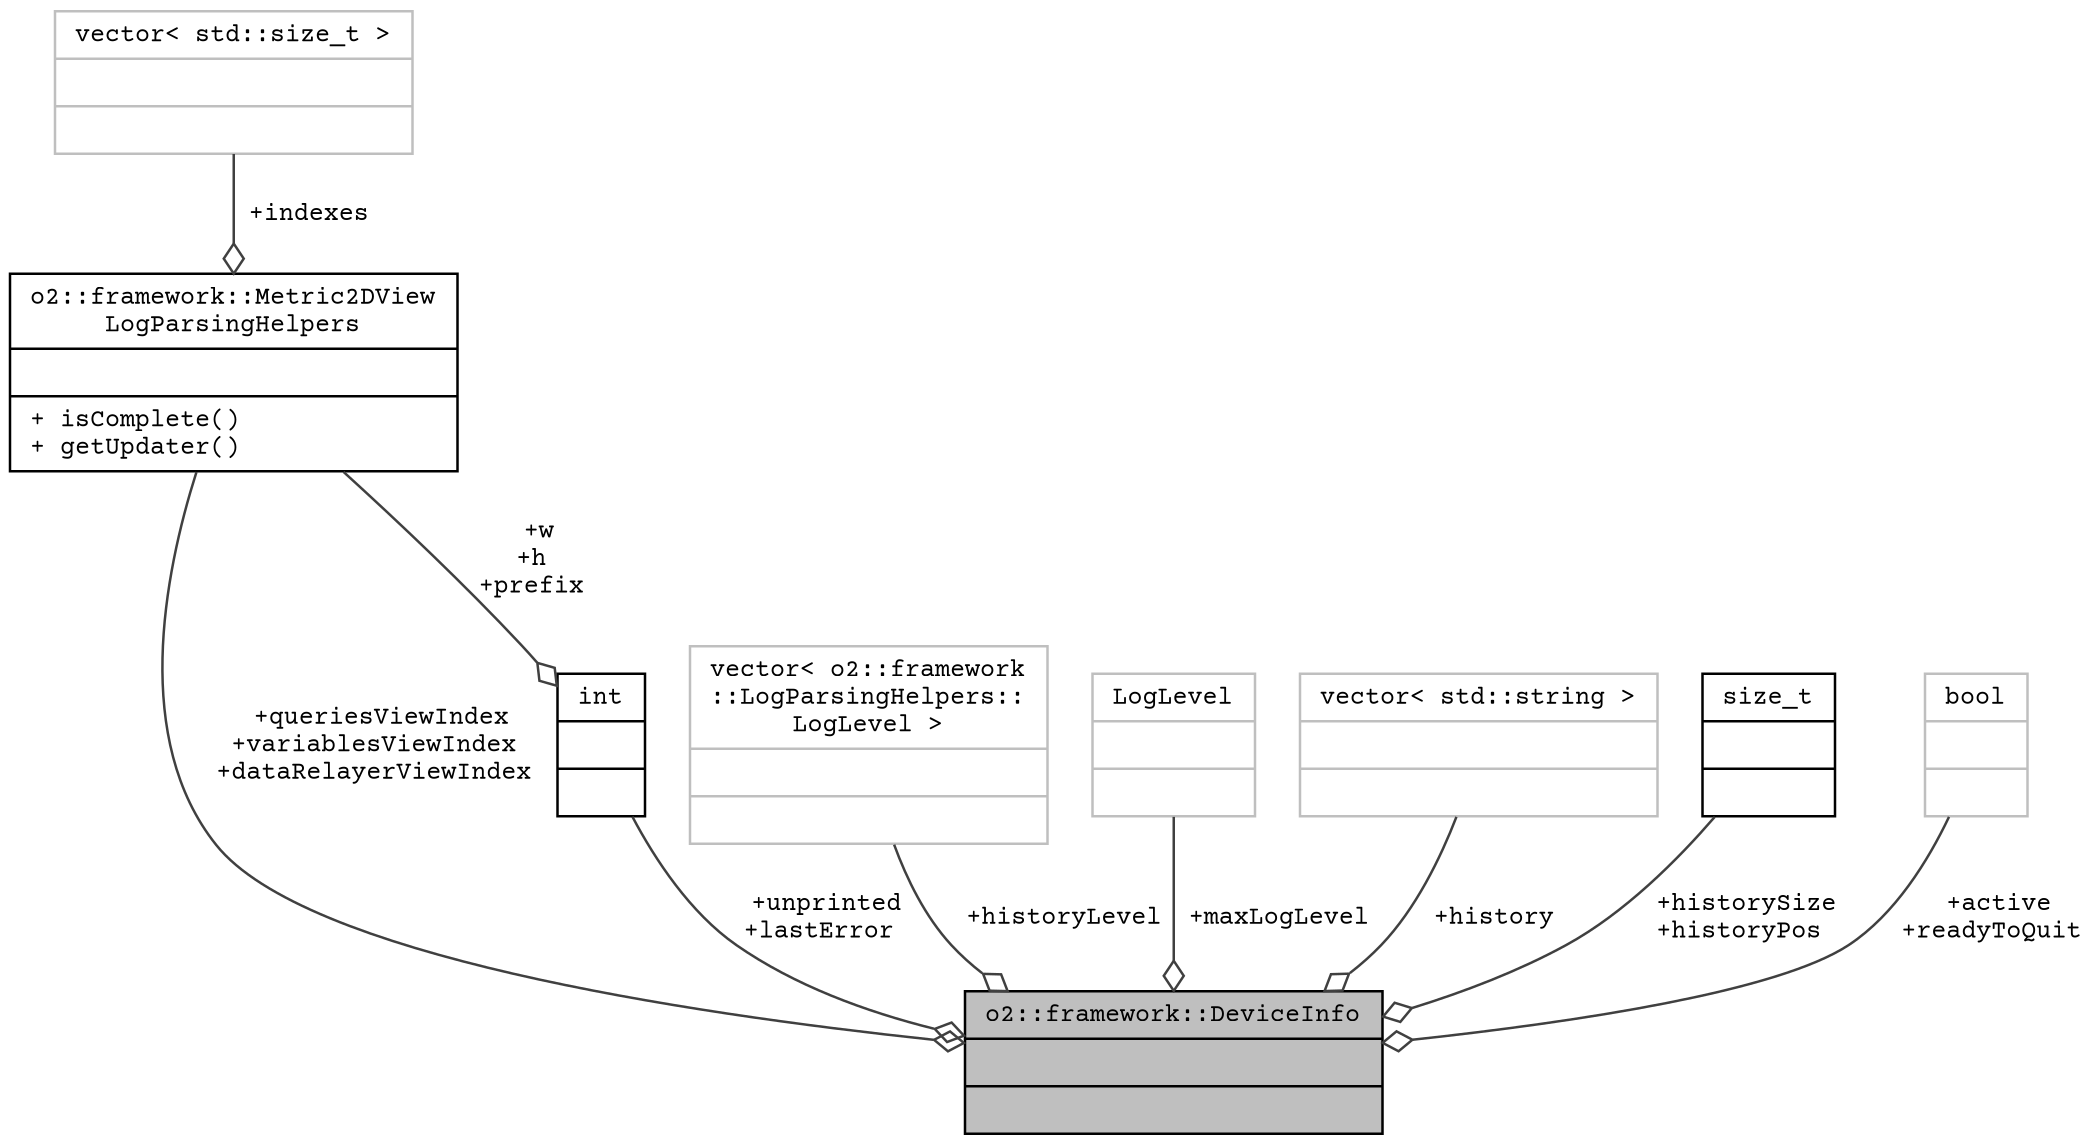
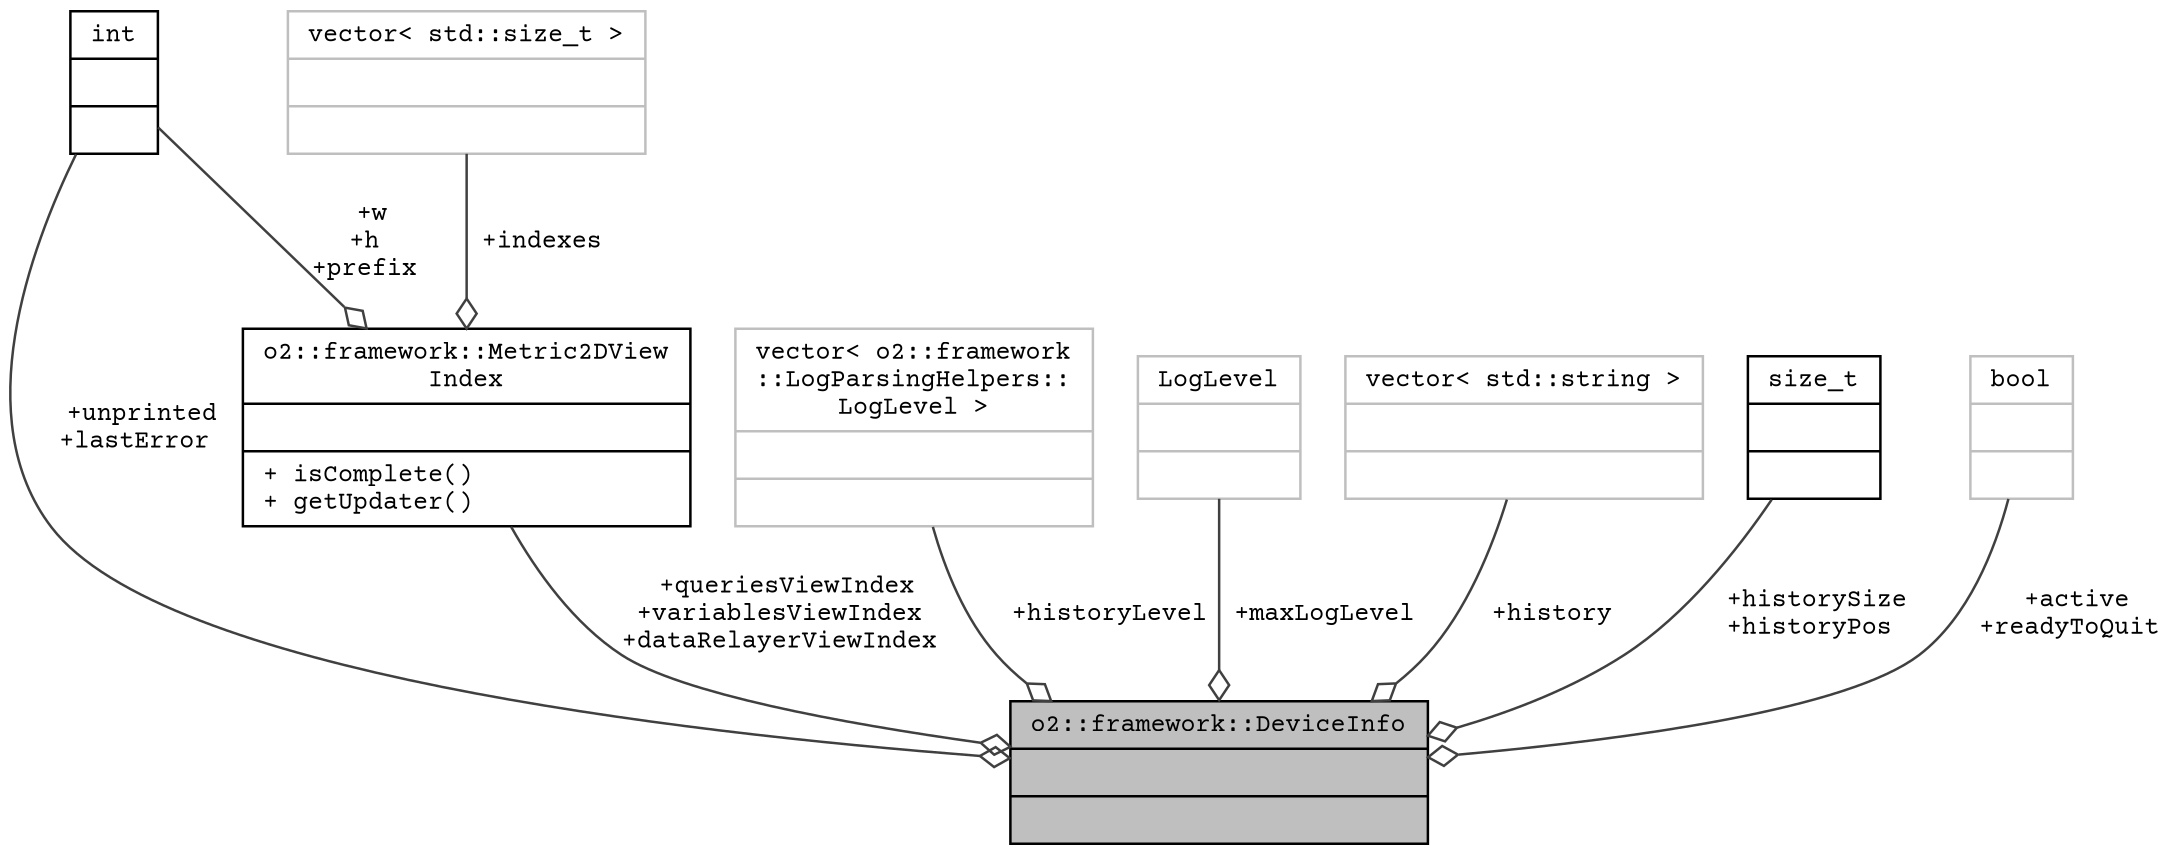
node "o2::framework::Metric2DView": text "LogParsingHelpers" -> "Index"
edge "o2::framework::Metric2DView" -> "int": reversed
